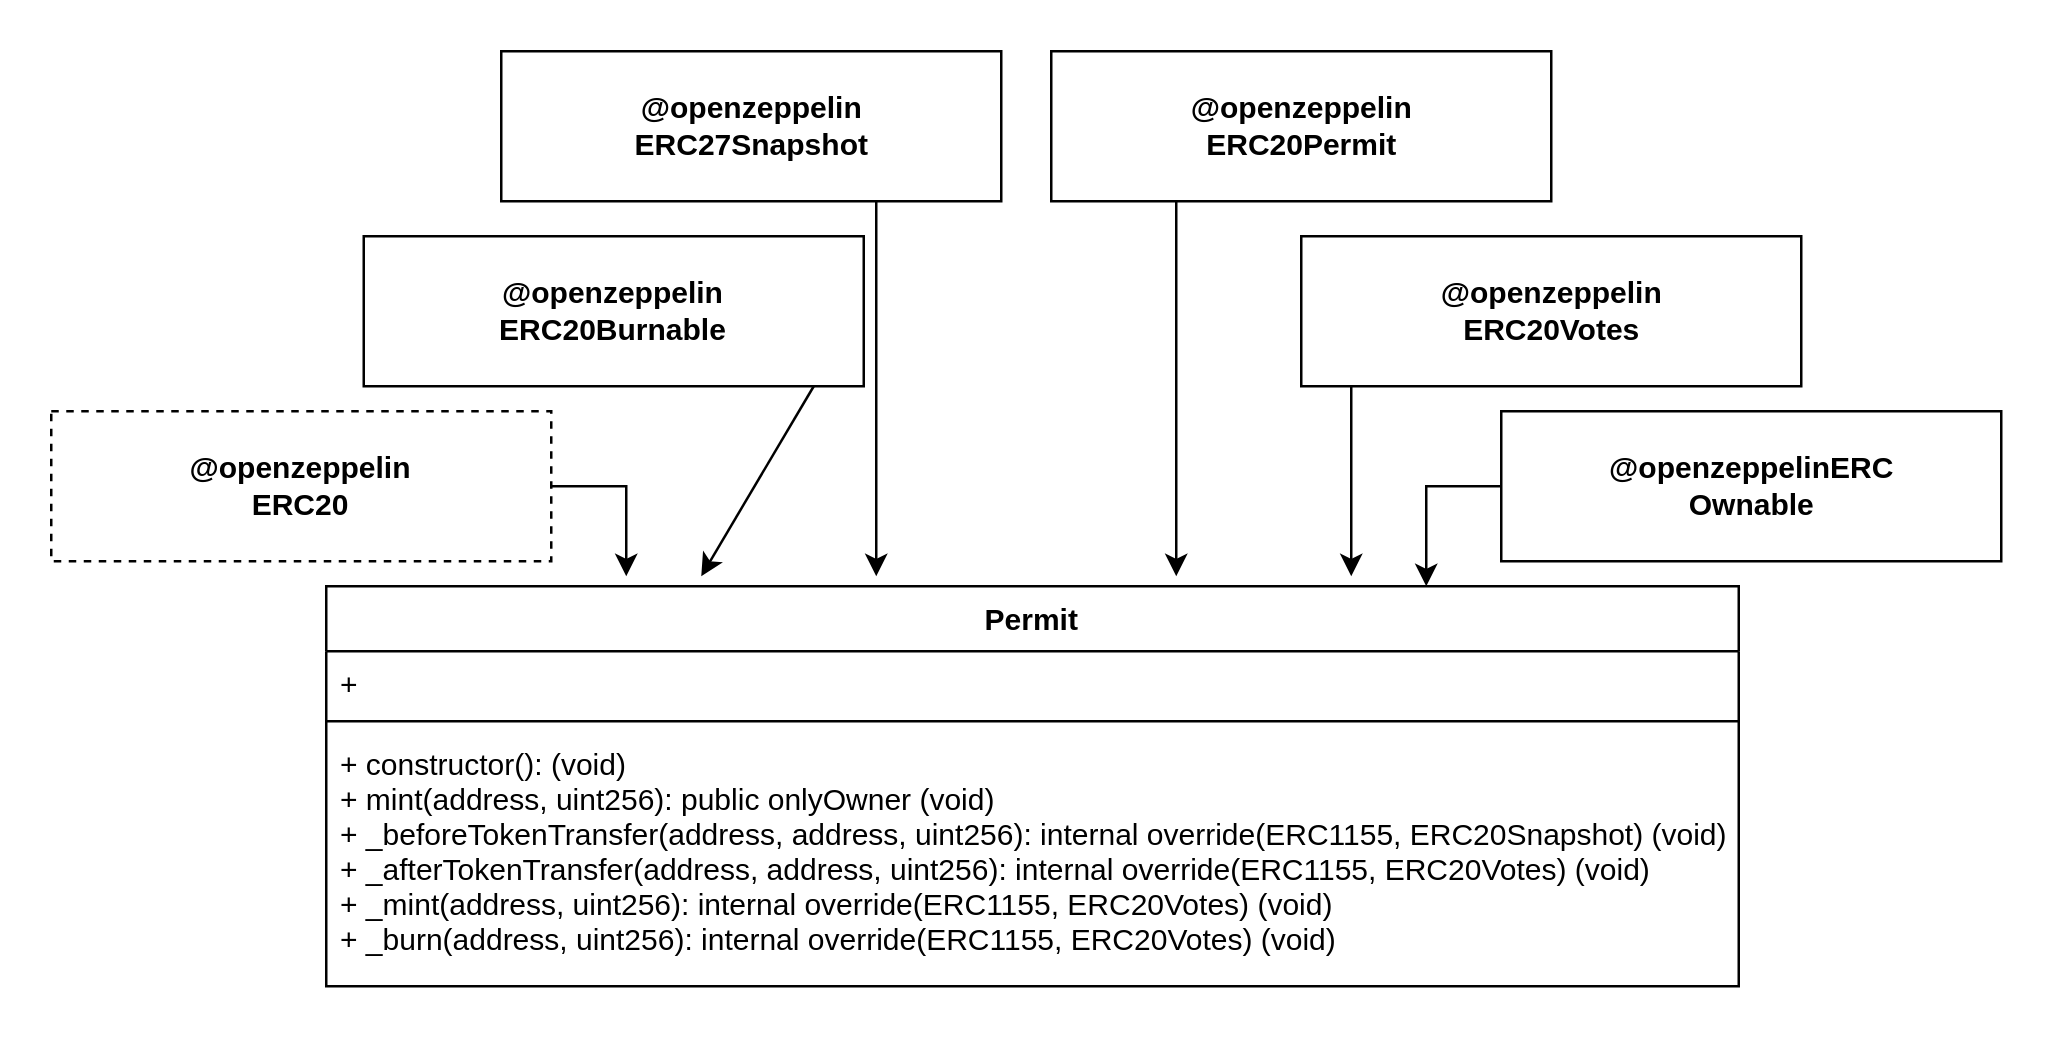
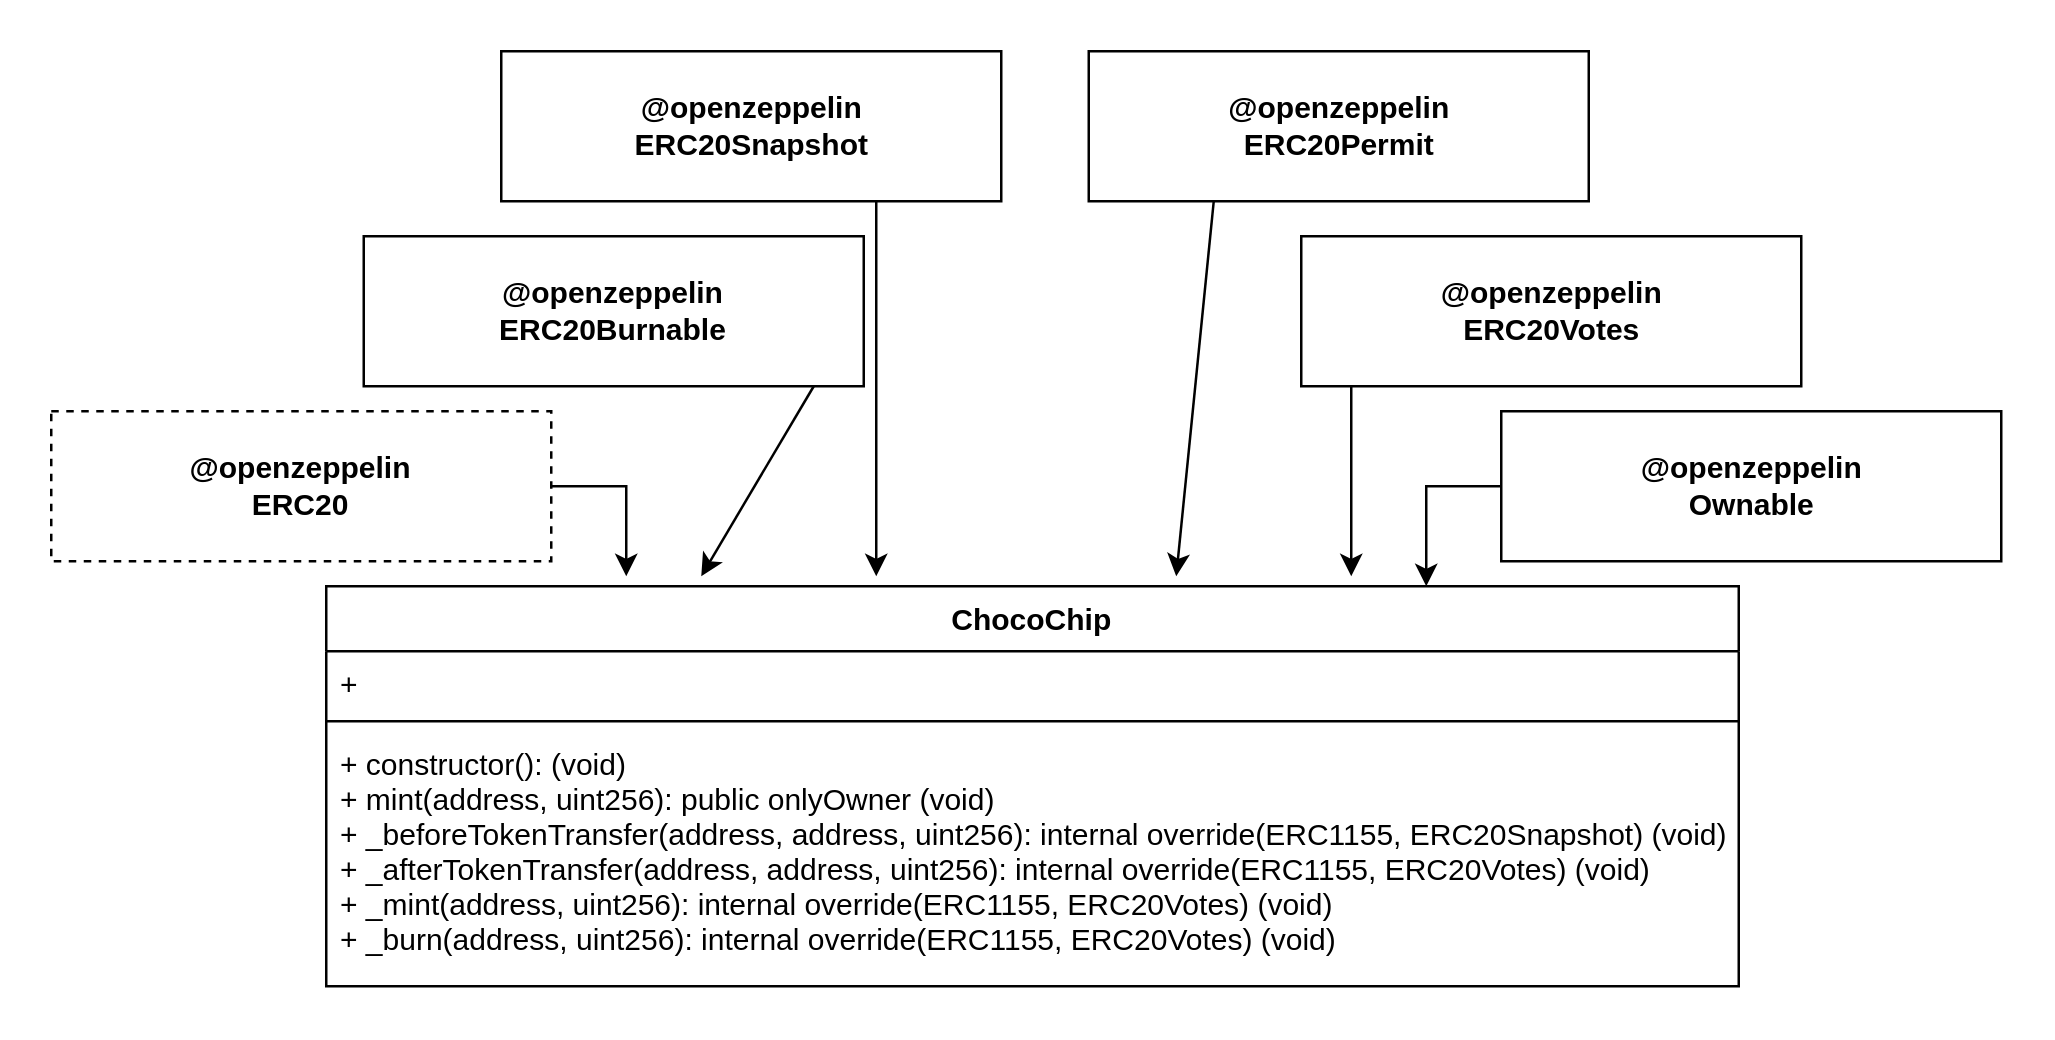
node "@openzeppelinERC27Snapshot": label "@openzeppelinERC27Snapshot" -> "@openzeppelinERC20Snapshot"
node "@openzeppelinERC20Permit": moved (1301, 126) -> (1339, 126)
node "@openzeppelinERCOwnable": label "@openzeppelinERCOwnable" -> "@openzeppelinOwnable"
node "Permit": label "Permit" -> "ChocoChip"
